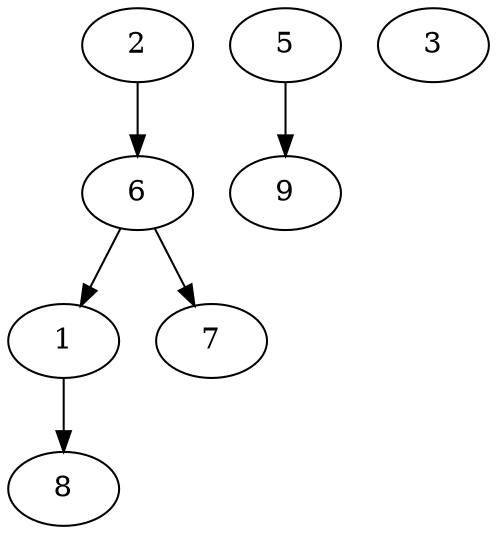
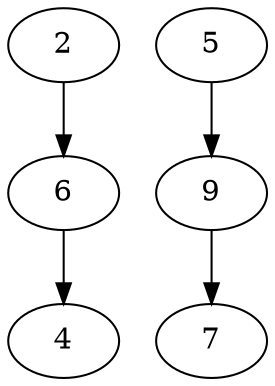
node "3": removed
edge "6" -> "7": now "9" -> "7"
node "1": label "1" -> "4"
node "8": removed
